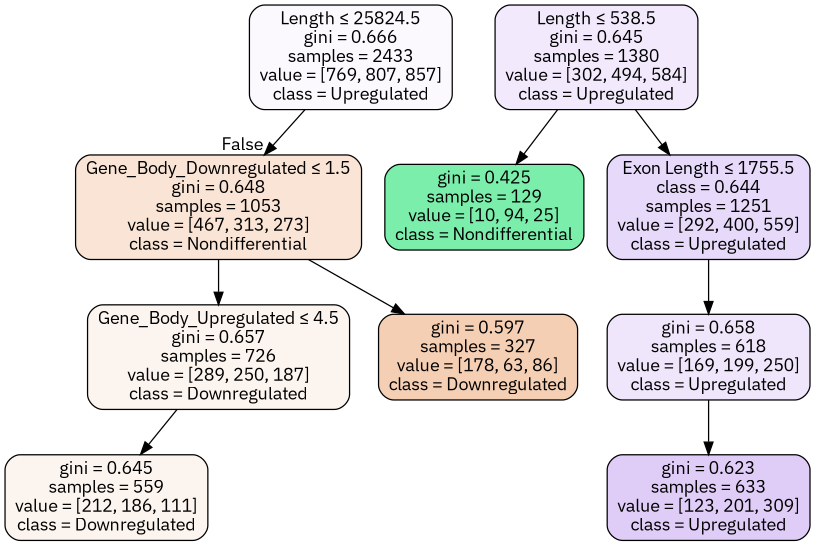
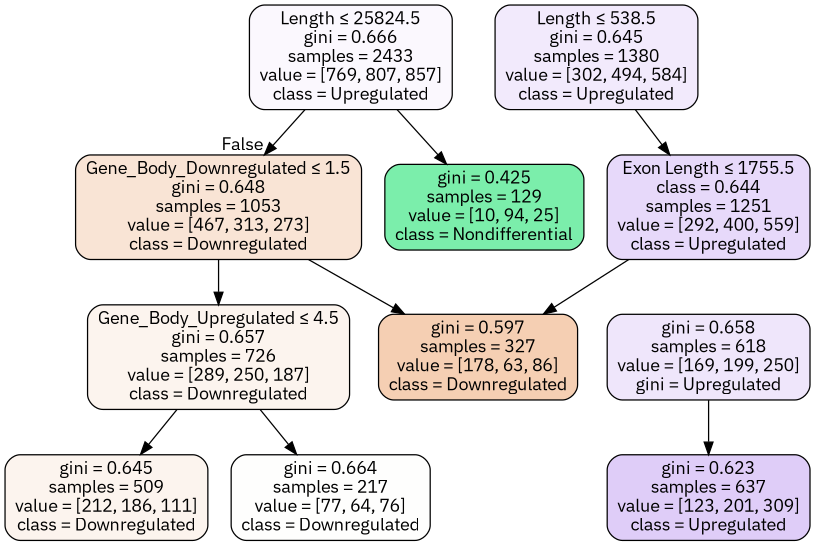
edge "Length ≤ 538.5" -> "gini = 0.425": now "Length ≤ 25824.5" -> "gini = 0.425"
node "Gene_Body_Downregulated ≤ 1.5": text "class = Nondifferential" -> "class = Downregulated"
edge "Exon Length ≤ 1755.5" -> "gini = 0.658": now "Exon Length ≤ 1755.5" -> "gini = 0.597"
node "gini = 0.658": text "class = Upregulated" -> "gini = Upregulated"
node "gini = 0.645": text "samples = 559" -> "samples = 509"
node "gini = 0.623": text "samples = 633" -> "samples = 637"
node "gini = 0.664": added
